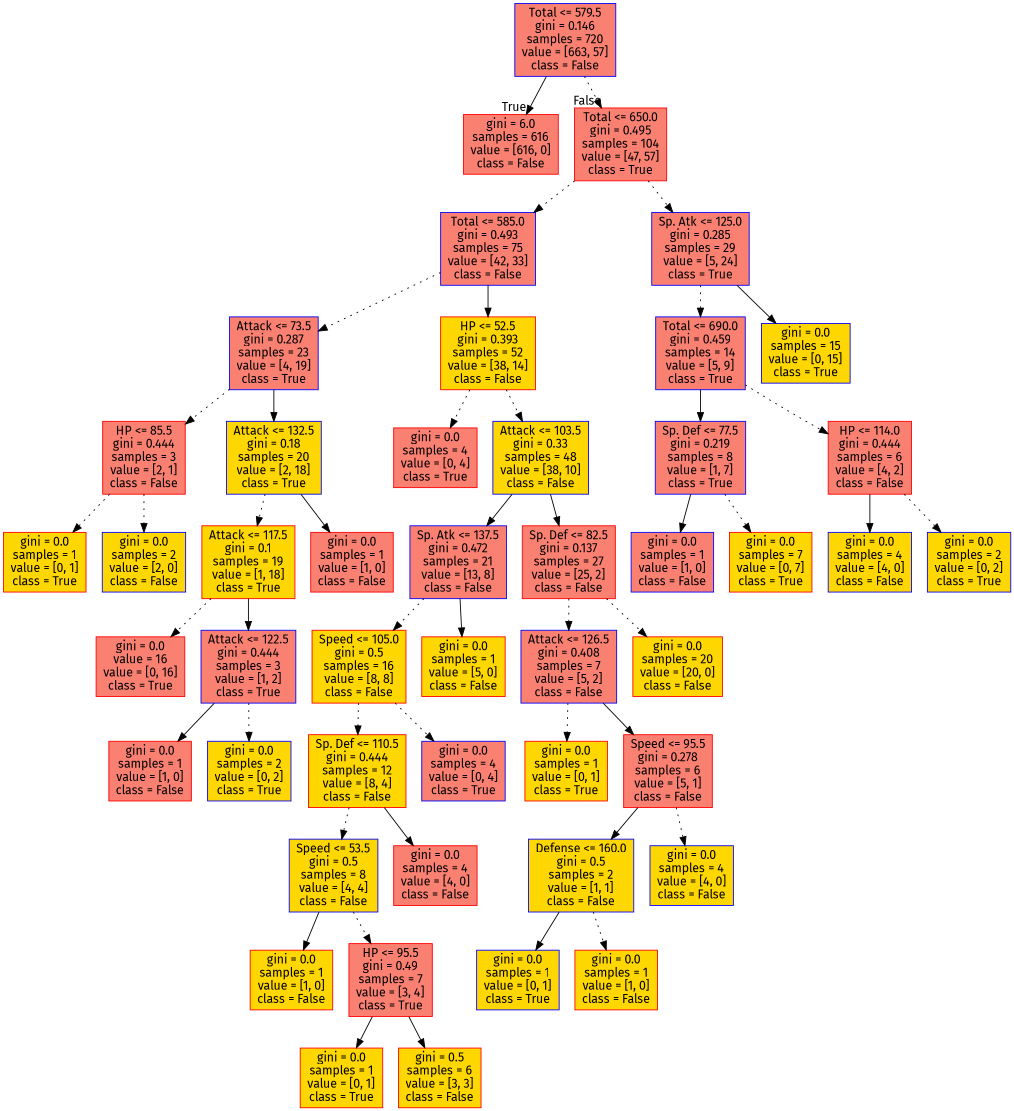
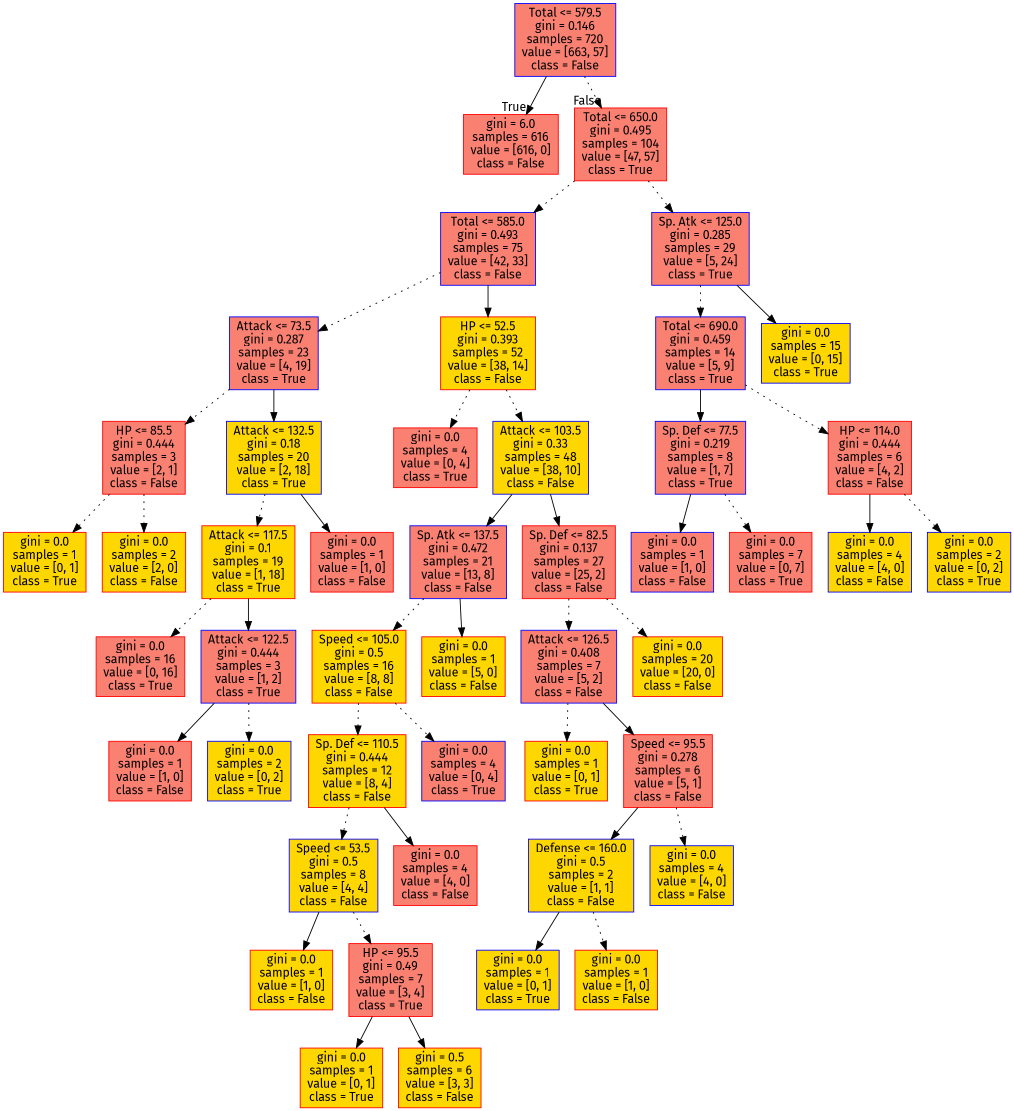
node "gini = 0.0 samples = 2 value = [2, 0] class = False": color blue -> red
node "gini = 0.0 samples = 7 value = [0, 7] class = True": fillcolor gold -> salmon
node "gini = 0.0 value = 16 value = [0, 16] class = True": label "gini = 0.0 value = 16 value = [0, 16] class = True" -> "gini = 0.0 samples = 16 value = [0, 16] class = True"
